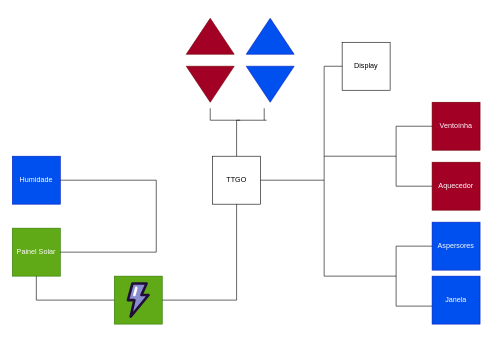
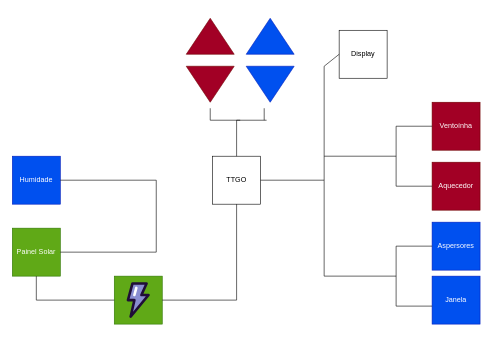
node "Display": moved (366, 66) -> (363, 54)
